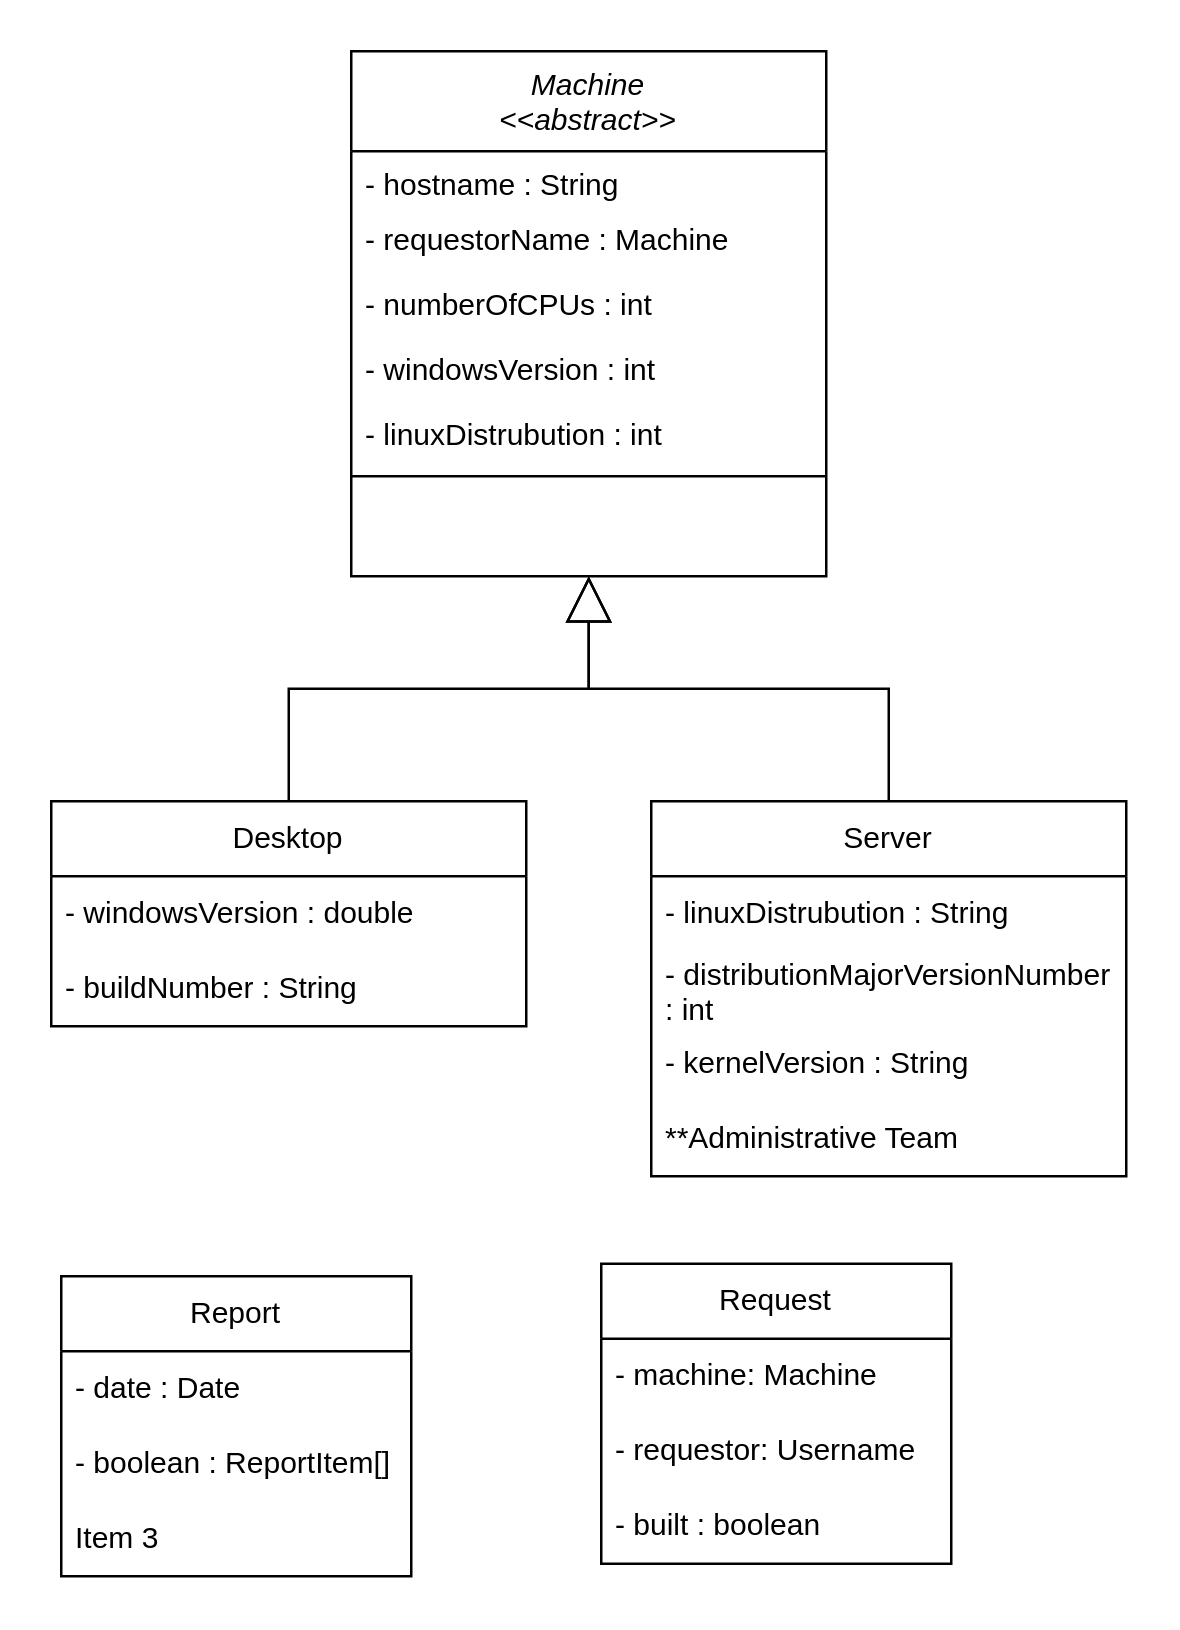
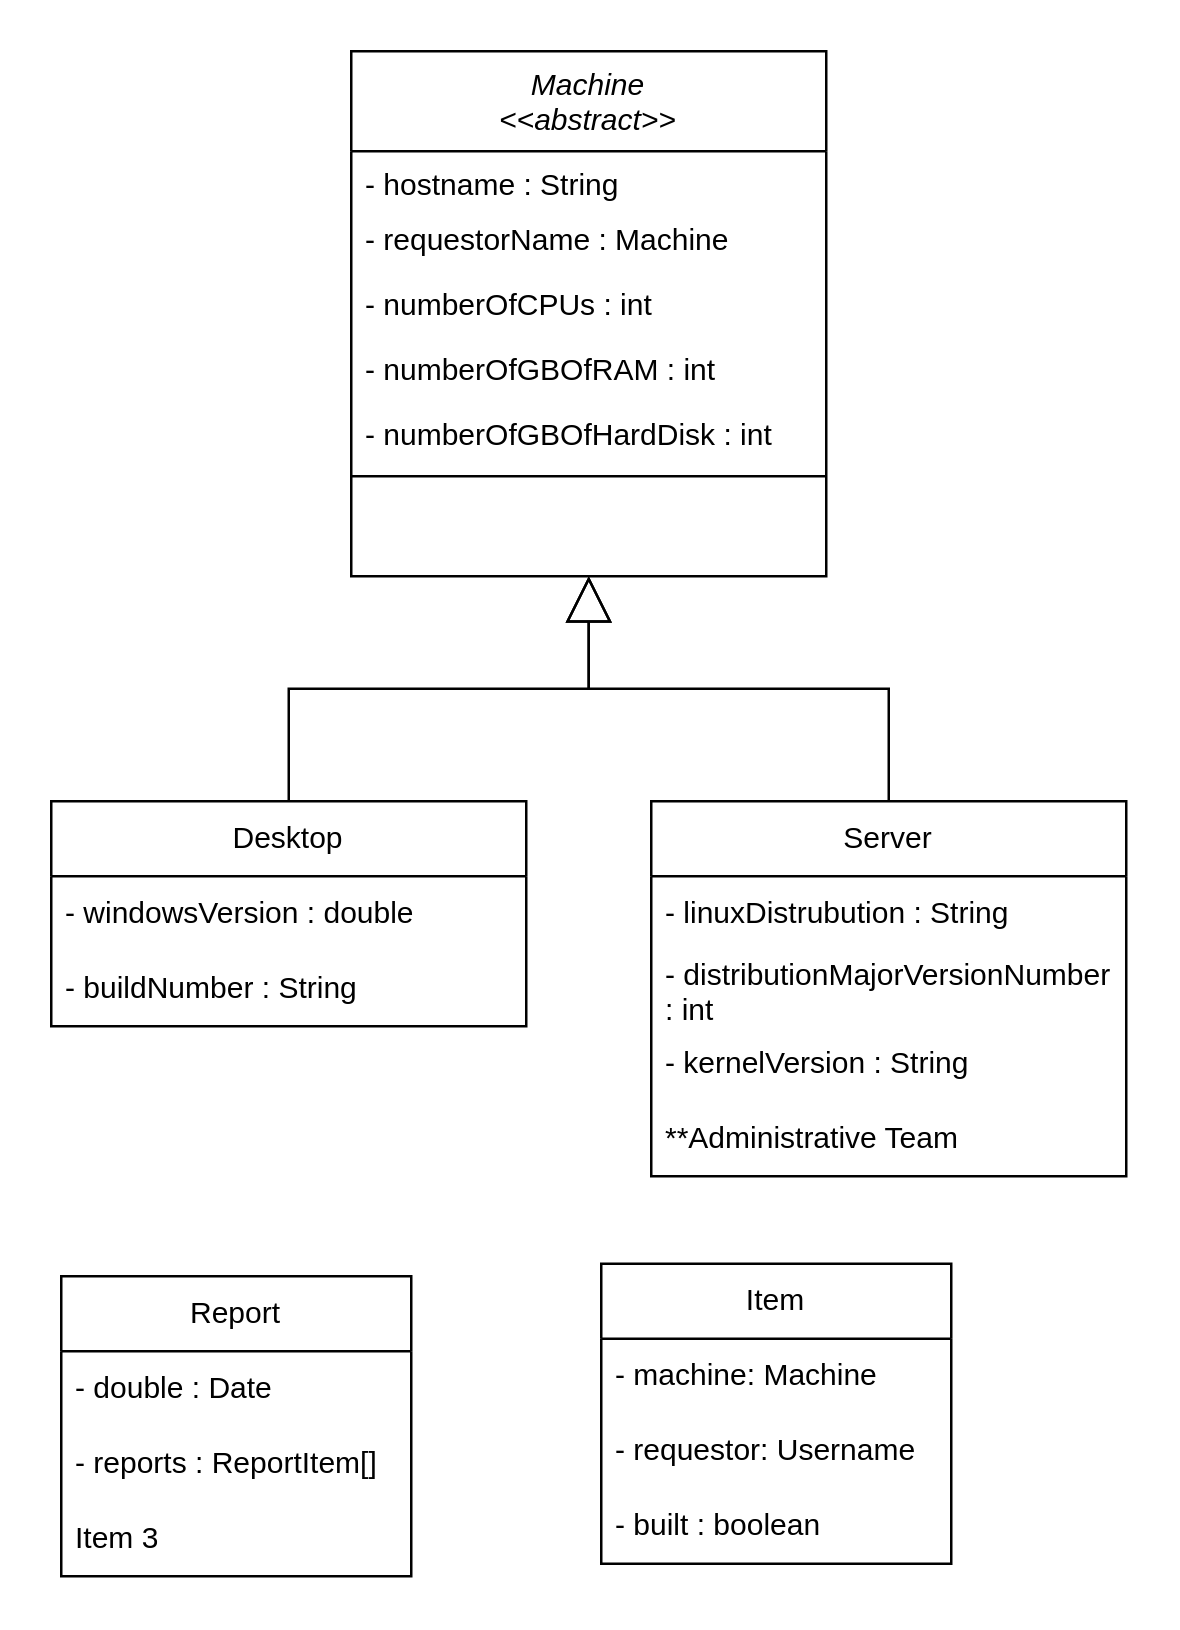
node "- windowsVersion : int": label "- windowsVersion : int" -> "- numberOfGBOfRAM : int"
node "- linuxDistrubution : int": label "- linuxDistrubution : int" -> "- numberOfGBOfHardDisk : int"
node "Request": label "Request" -> "Item"
node "- date : Date": label "- date : Date" -> "- double : Date"
node "- boolean : ReportItem[]": label "- boolean : ReportItem[]" -> "- reports : ReportItem[]"
